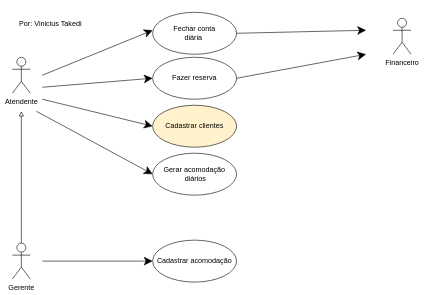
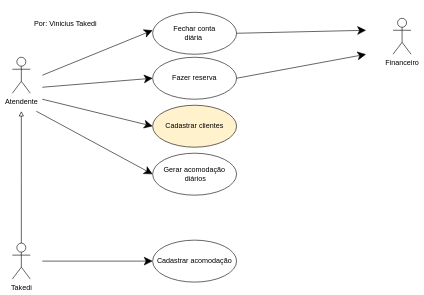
node "Por: Vinicius Takedi": moved (51, 24) -> (66, 24)
node "Gerente": label "Gerente" -> "Takedi"
